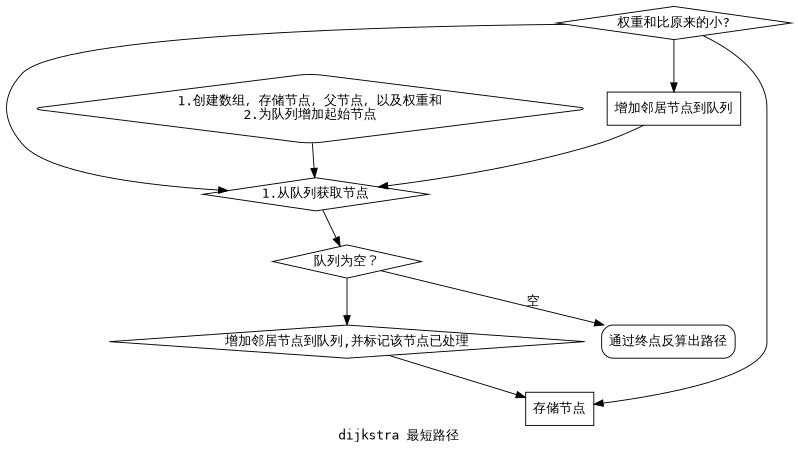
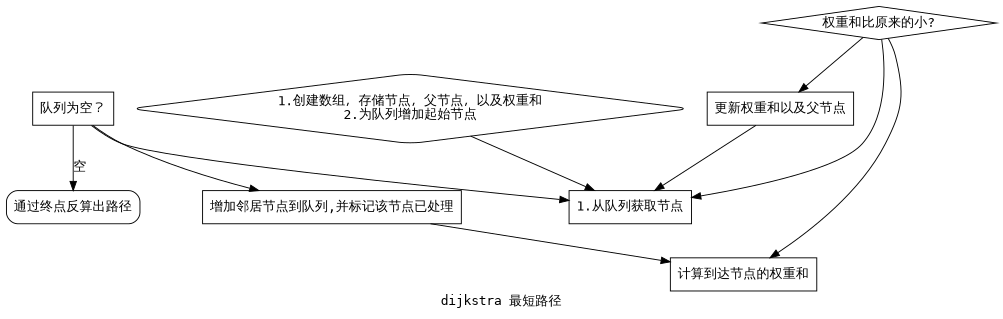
node "增加邻居节点到队列": label "增加邻居节点到队列" -> "更新权重和以及父节点"
node "1.从队列获取节点": shape diamond -> box
edge "1.从队列获取节点" -> "队列为空？": reversed
node "队列为空？": shape diamond -> box
node "增加邻居节点到队列,并标记该节点已处理": shape diamond -> box
node "存储节点": label "存储节点" -> "计算到达节点的权重和"
